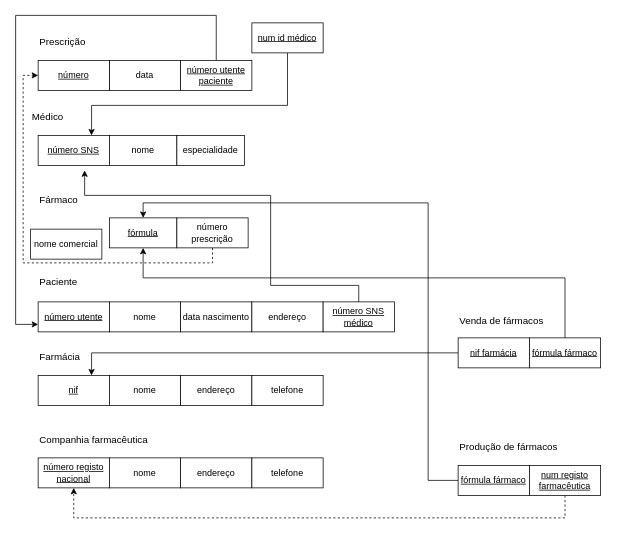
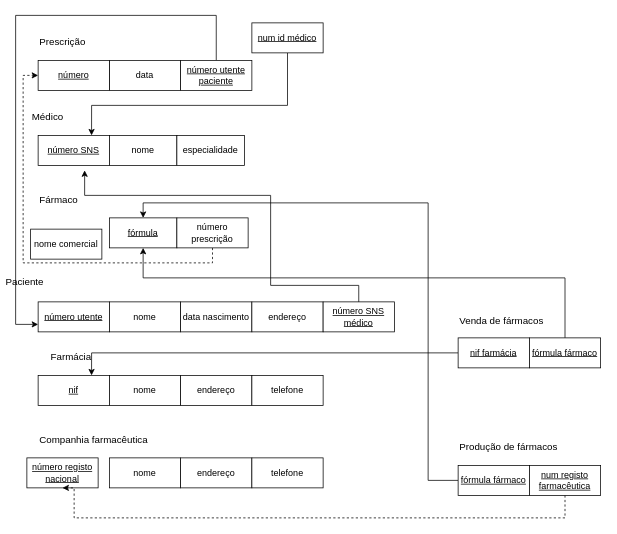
node "Paciente": moved (60, 282) -> (27, 282)
node "Farmácia": moved (60, 357) -> (72, 357)
node "número registo nacional": moved (74, 473) -> (62, 473)
